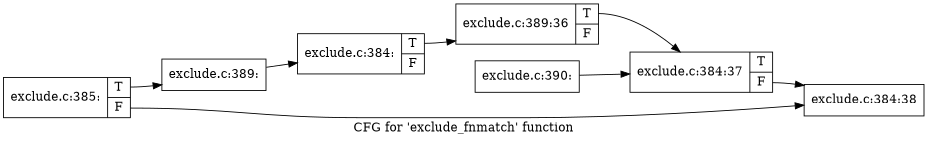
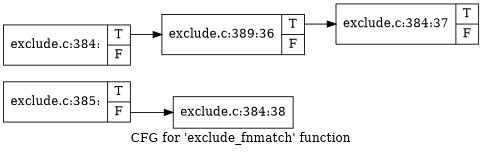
node "exclude.c:389:": removed
node "exclude.c:390:": removed
edge "exclude.c:384:37" -> "exclude.c:384:38": removed
